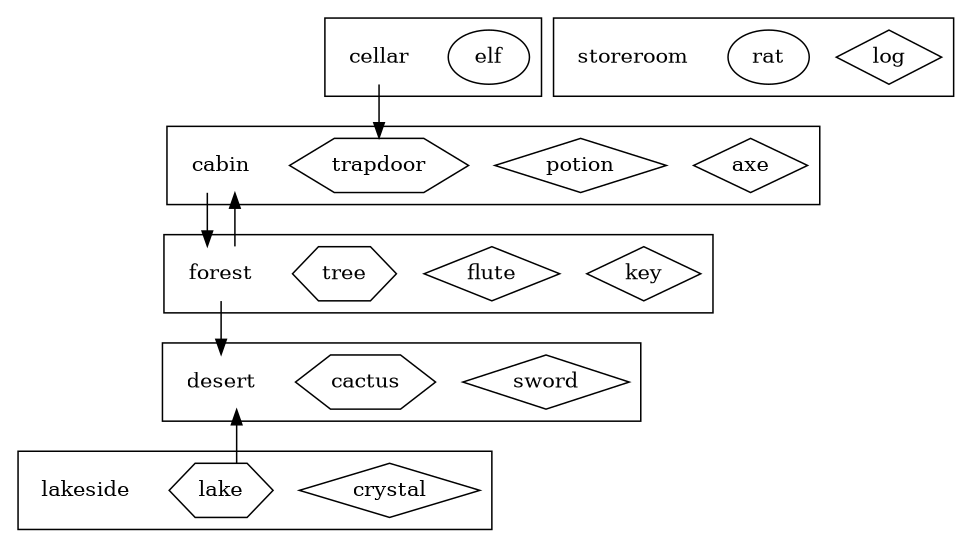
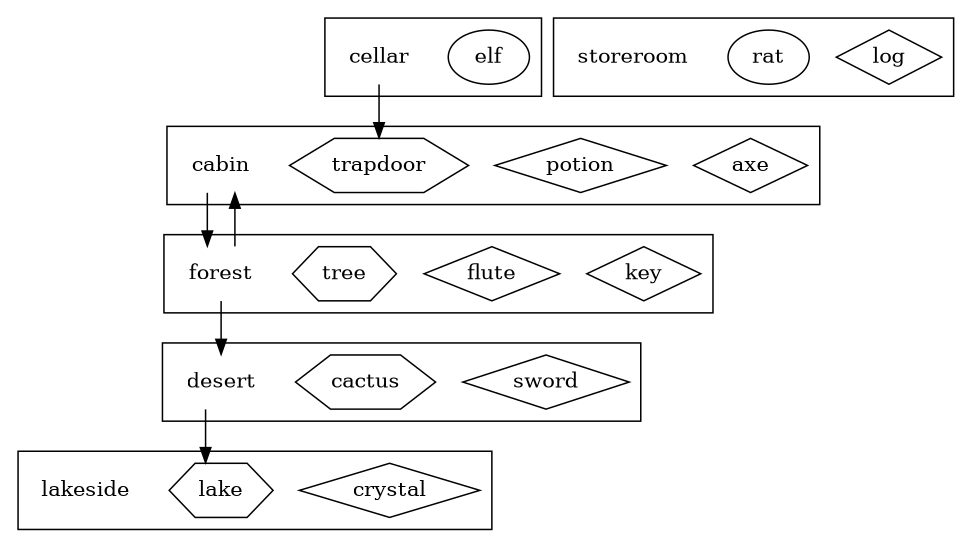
edge "lake" -> "desert": reversed
